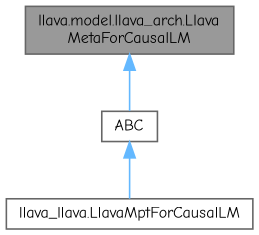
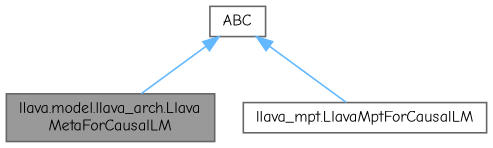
edge "ABC" -> "llava.model.llava_arch.Llava MetaForCausalLM": reversed
node "llava_llava.LlavaMptForCausalLM": label "llava_llava.LlavaMptForCausalLM" -> "llava_mpt.LlavaMptForCausalLM"
